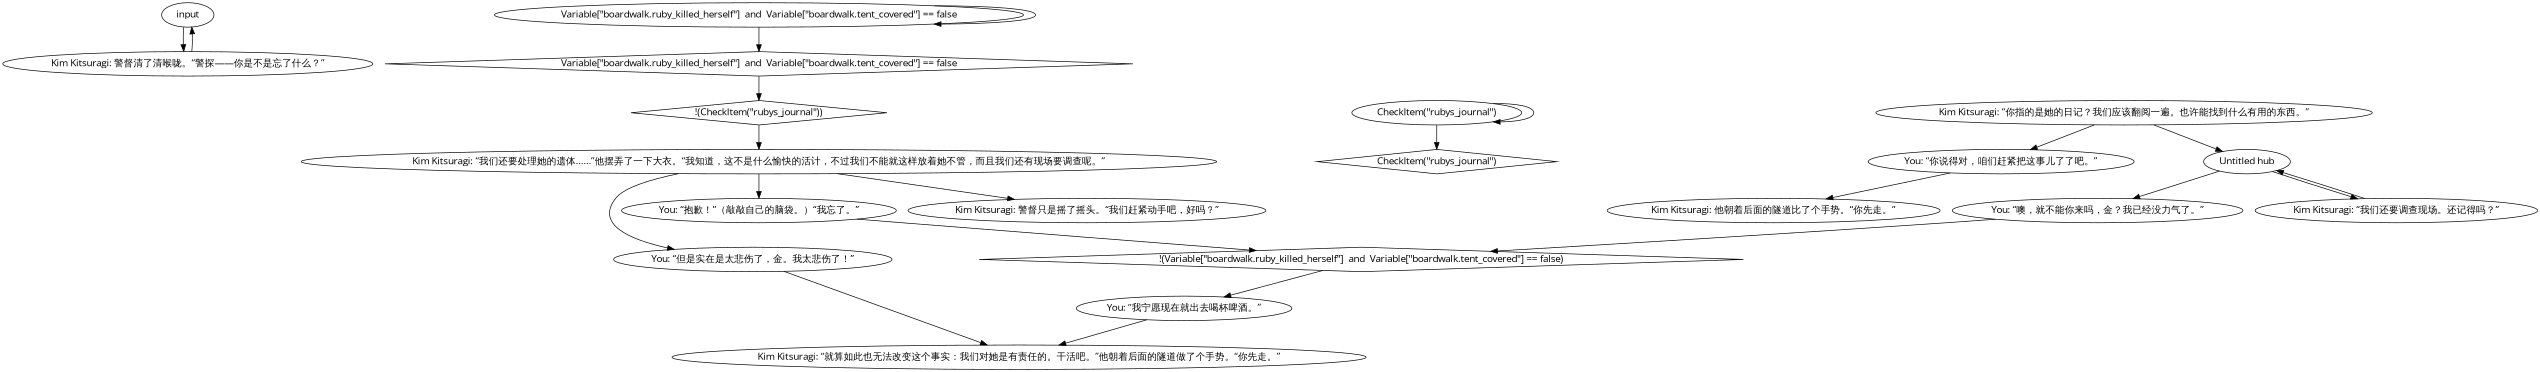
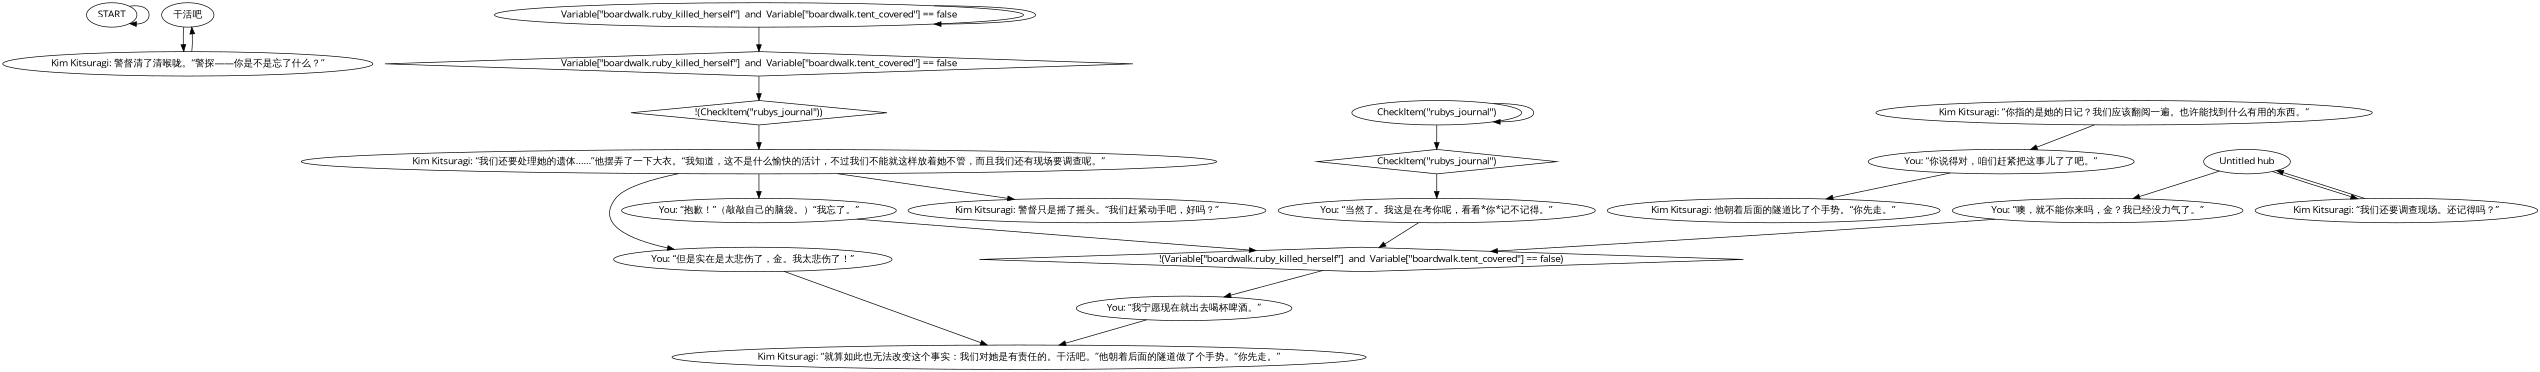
node "START": added
node "input": label "input" -> "干活吧"
edge "Kim Kitsuragi: “你指的是她的日记？我们应该翻阅一遍。也许能找到什么有用的东西。”" -> "Untitled hub": removed
node "You: “当然了。我这是在考你呢，看看*你*记不记得。”": added
